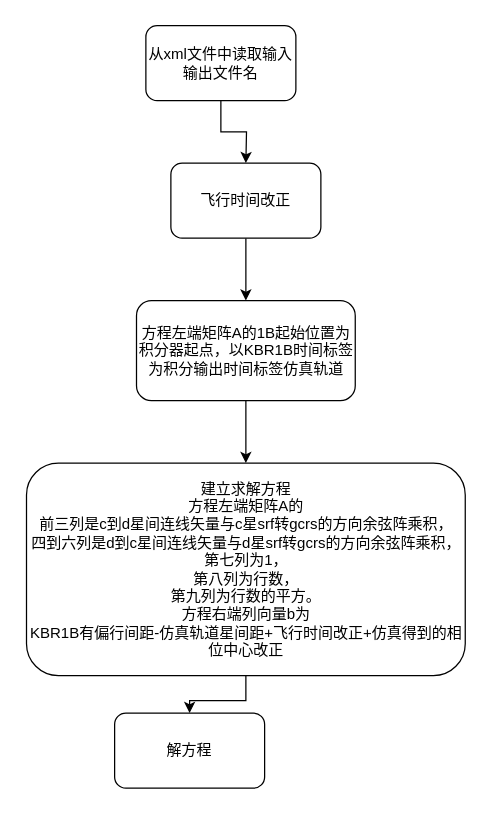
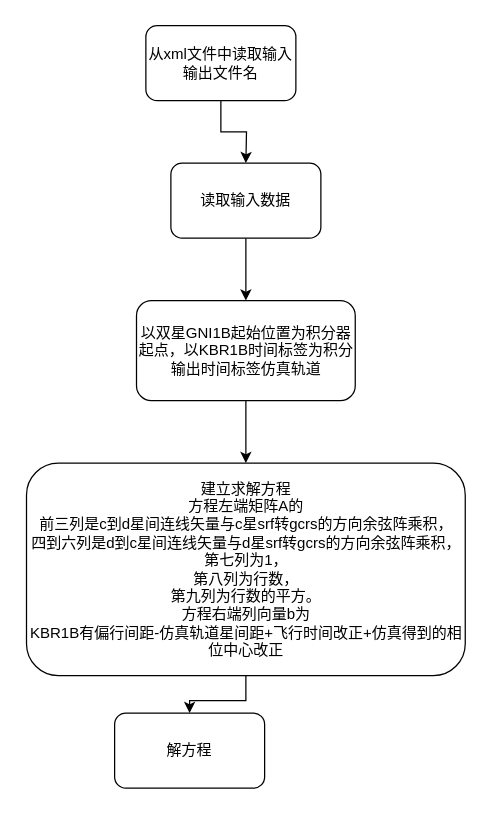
node "飞行时间改正": label "飞行时间改正" -> "读取输入数据"
node "方程左端矩阵A的1B起始位置为积分器起点，以KBR1B时间标签为积分输出时间标签仿真轨道": label "方程左端矩阵A的1B起始位置为积分器起点，以KBR1B时间标签为积分输出时间标签仿真轨道" -> "以双星GNI1B起始位置为积分器起点，以KBR1B时间标签为积分输出时间标签仿真轨道"
